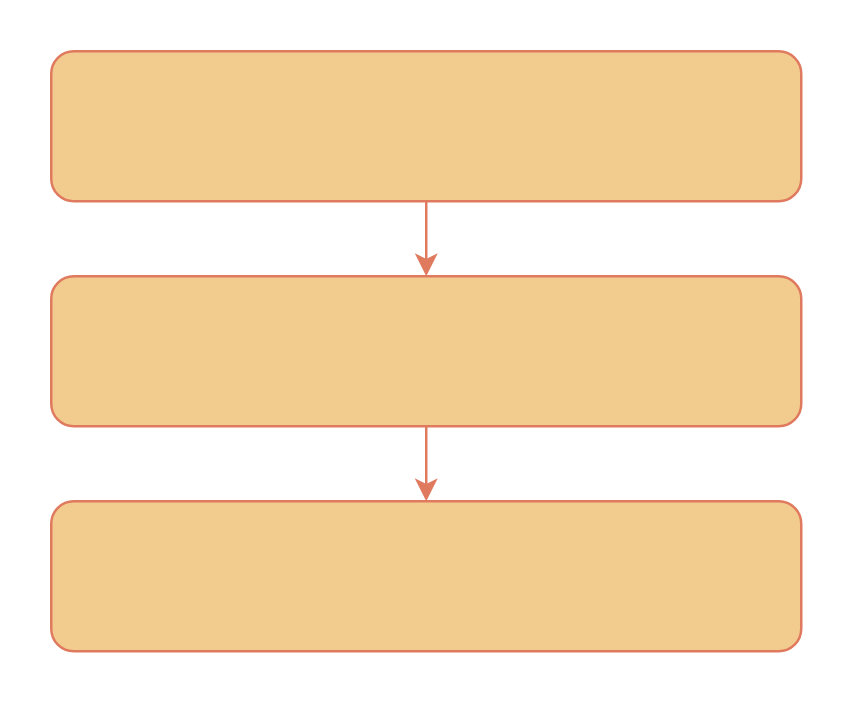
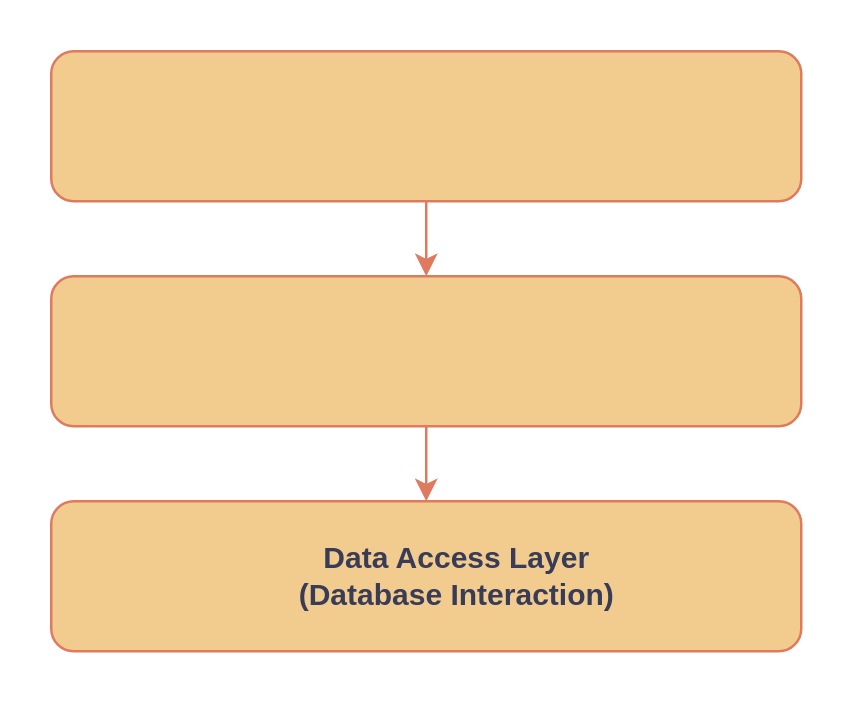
node "Data Access Layer (Database Interaction)": added
